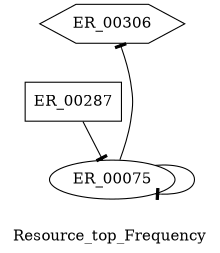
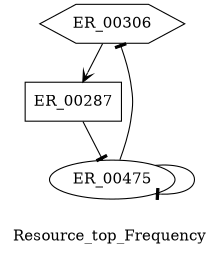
edge "ER_00306" -> "ER_00287": added
node "ER_00075": label "ER_00075" -> "ER_00475"
